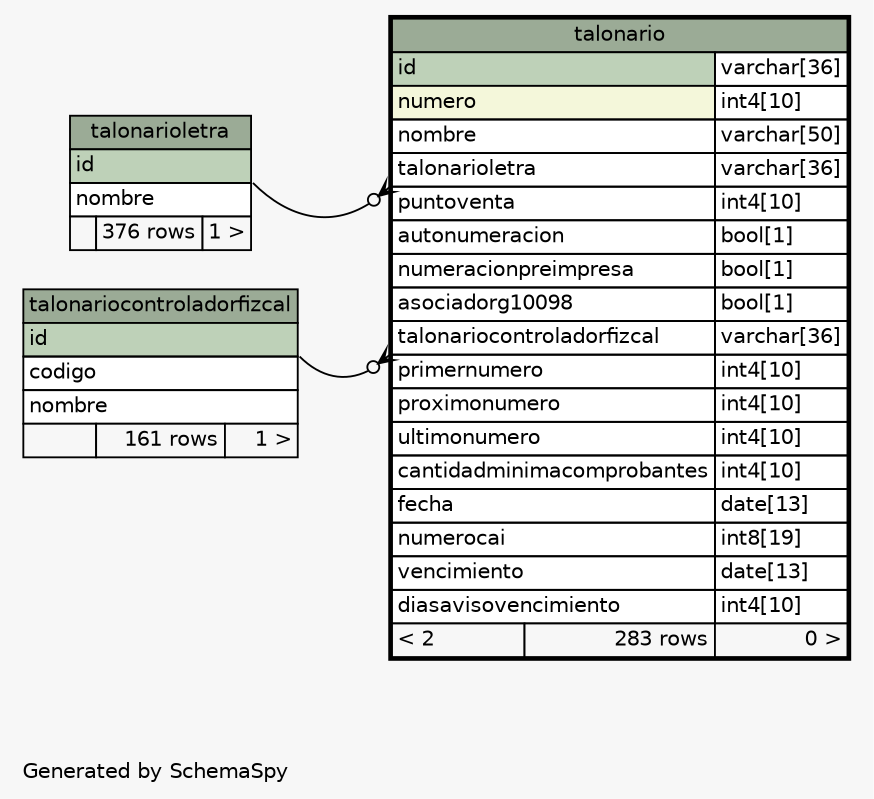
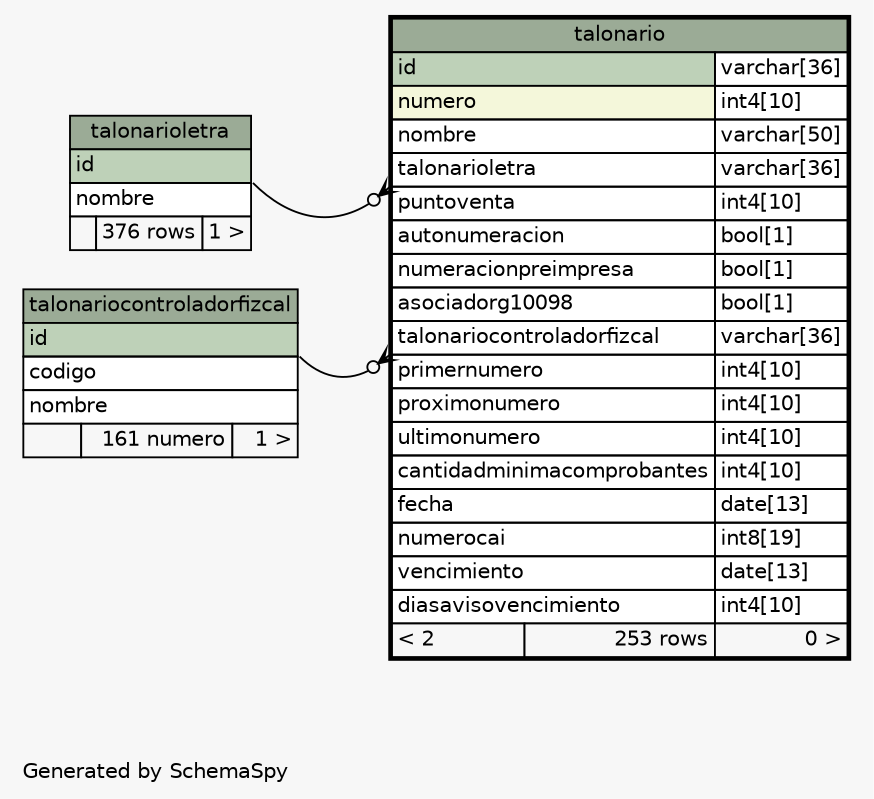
node "talonariocontroladorfizcal": text "161 rows" -> "161 numero"
node "talonario": text "283 rows" -> "253 rows"
